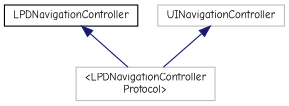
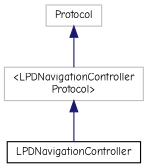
node "UINavigationController": label "UINavigationController" -> "Protocol"
edge "<LPDNavigationController Protocol>" -> "LPDNavigationController": reversed
